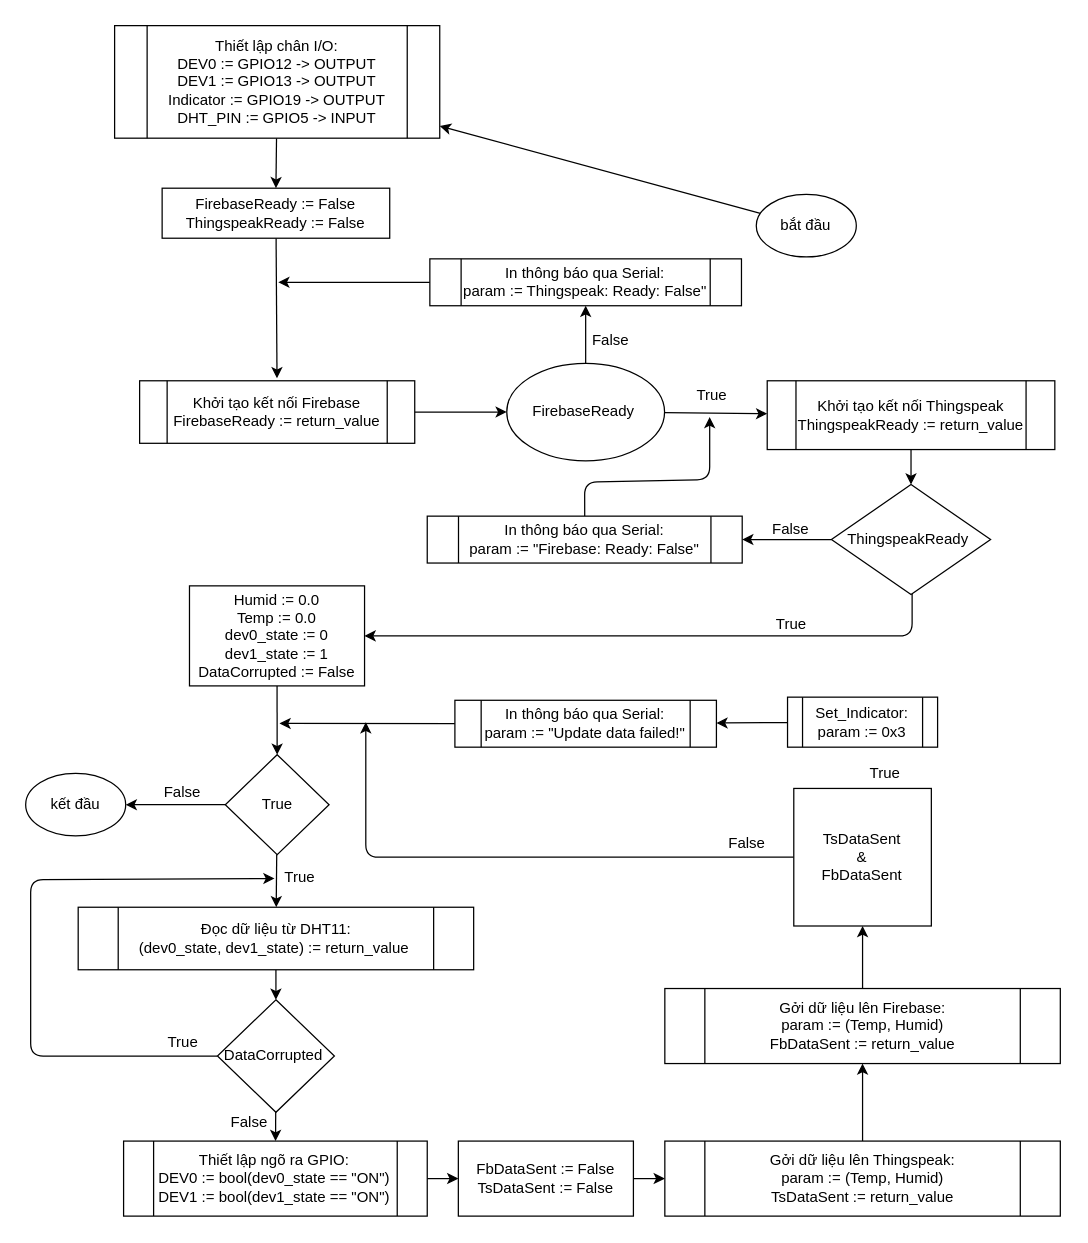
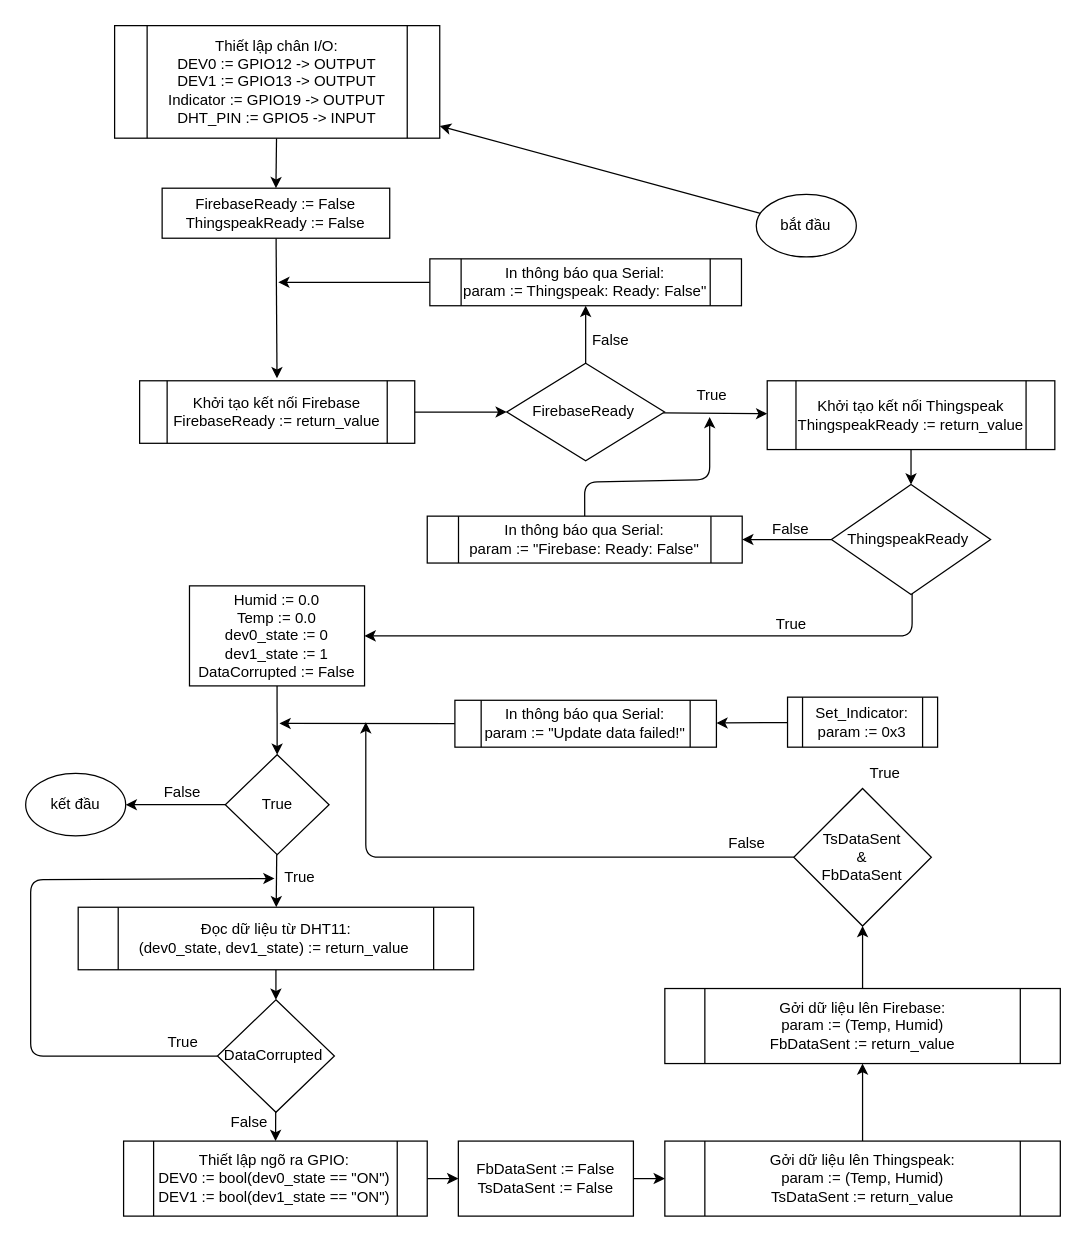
node "FirebaseReady": shape ellipse -> diamond
node "TsDataSent & FbDataSent": shape rectangle -> diamond
